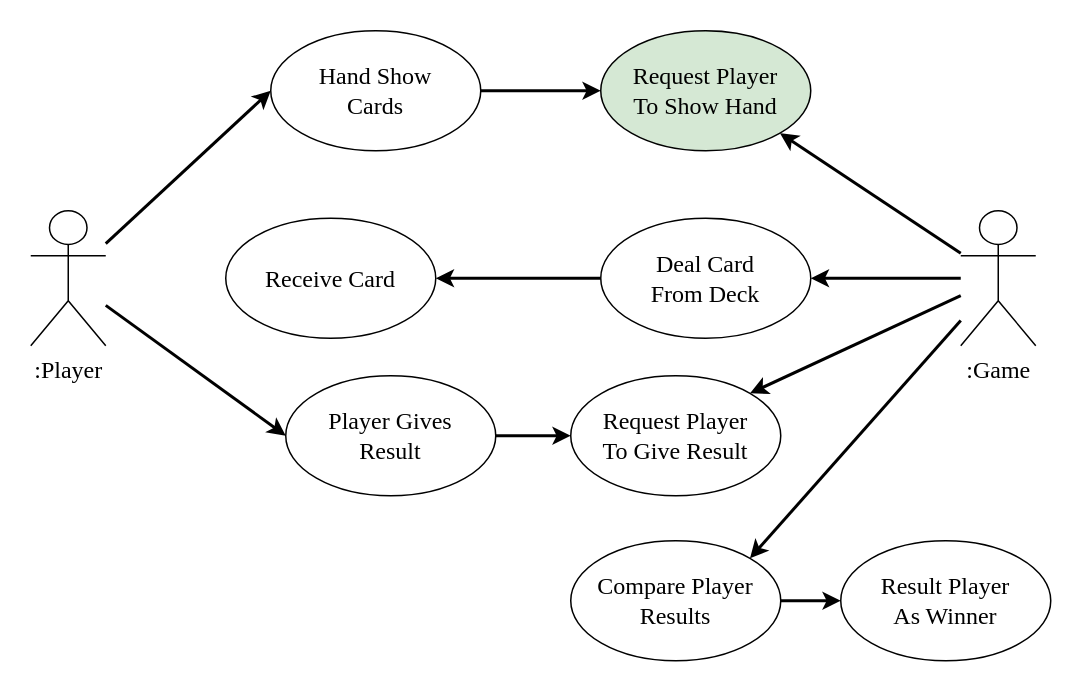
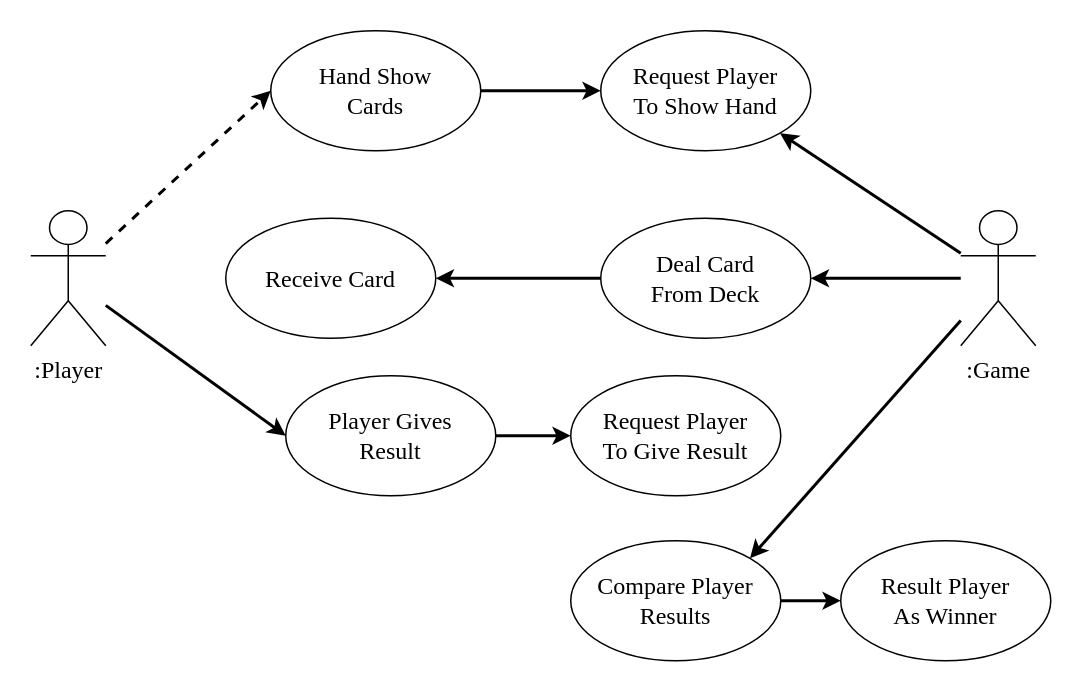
node "Request Player To Show Hand": fillcolor #d5e8d4 -> #ffffff
edge ":Player" -> "Hand Show Cards": style solid -> dashed
edge ":Game" -> "Request Player To Give Result": removed
